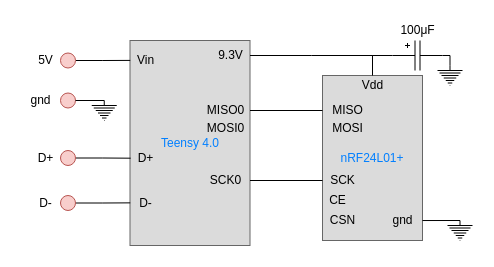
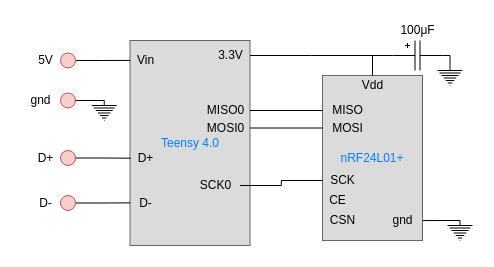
node "9.3V": label "9.3V" -> "3.3V"
edge "MOSI0" -- "MOSI": added
node "SCK0": moved (225, 181) -> (215, 186)
